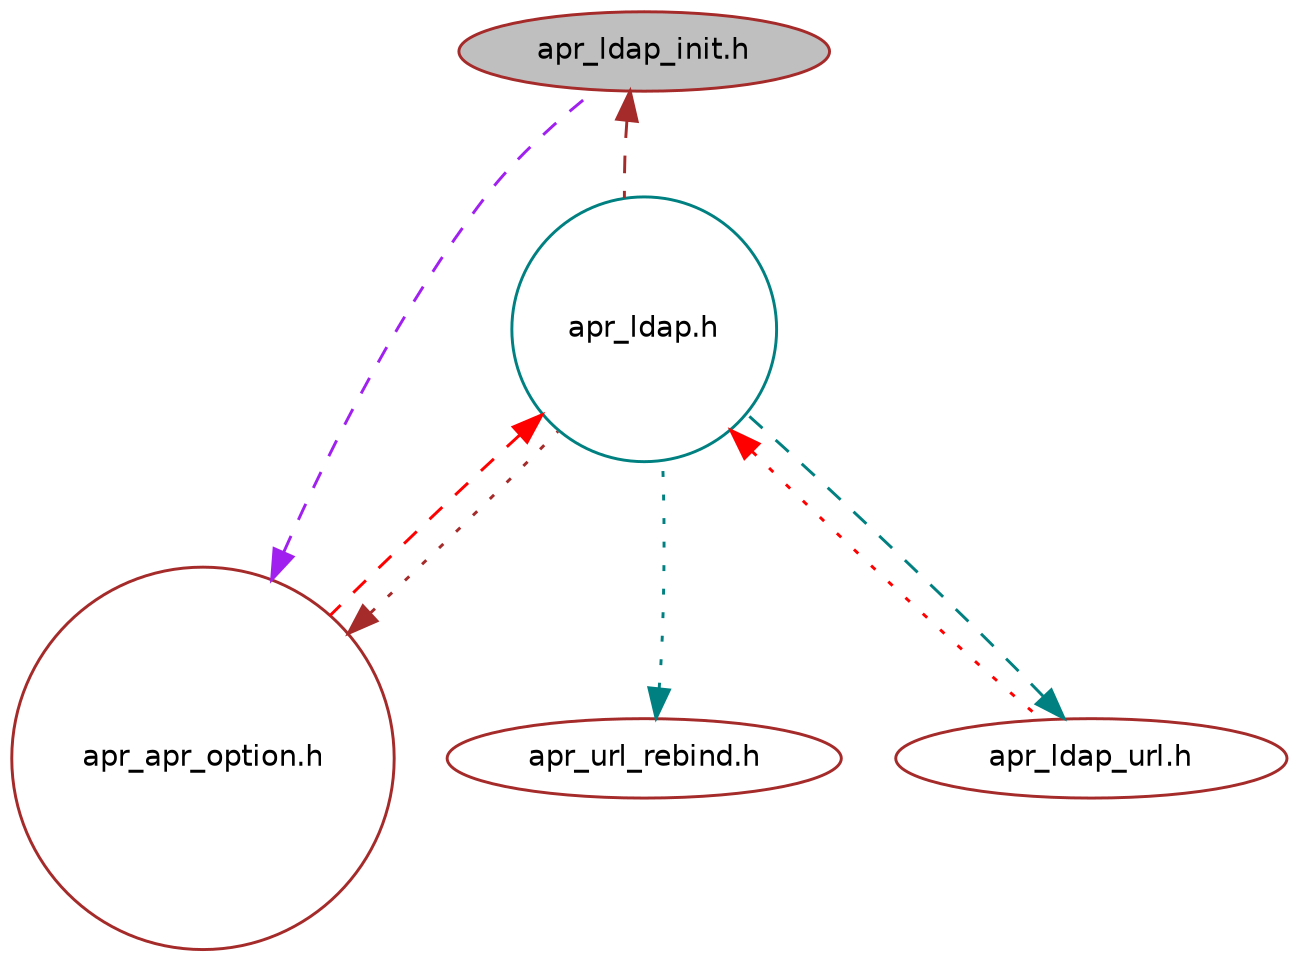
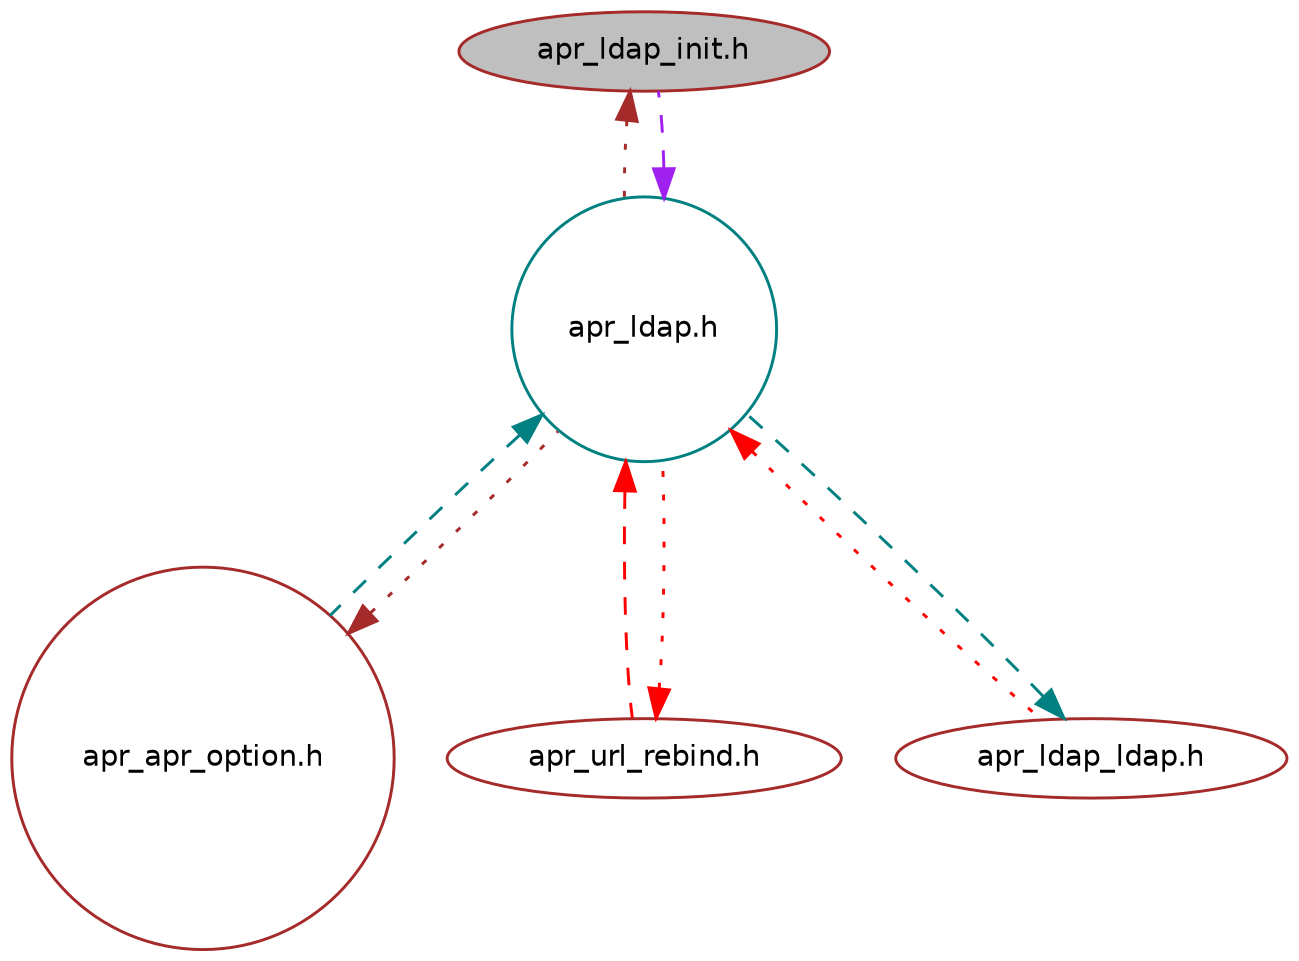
edge "apr_ldap.h" -> "apr_ldap_init.h": style dashed -> dotted
edge "apr_ldap_init.h" -> "apr_apr_option.h": now "apr_ldap_init.h" -> "apr_ldap.h"
edge "apr_apr_option.h" -> "apr_ldap.h": color red -> teal
edge "apr_ldap.h" -> "apr_url_rebind.h": color teal -> red
edge "apr_url_rebind.h" -> "apr_ldap.h": added
node "apr_ldap_url.h": label "apr_ldap_url.h" -> "apr_ldap_ldap.h"
